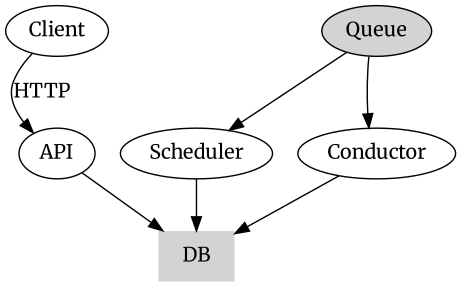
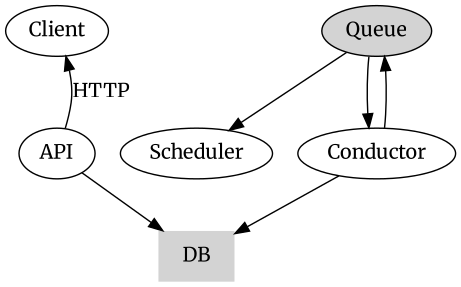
edge "Client" -> "API": reversed
edge "Conductor" -> "Queue": added
edge "Scheduler" -> "DB": removed
